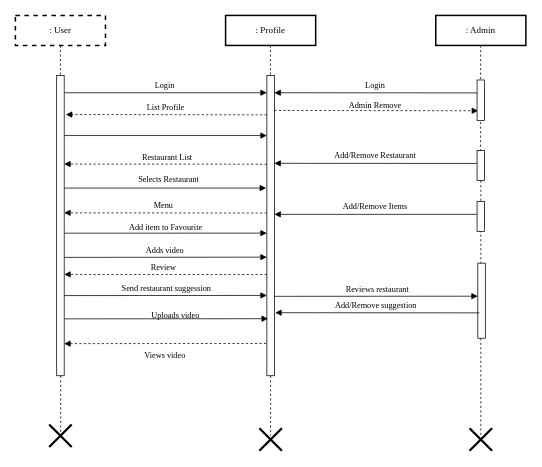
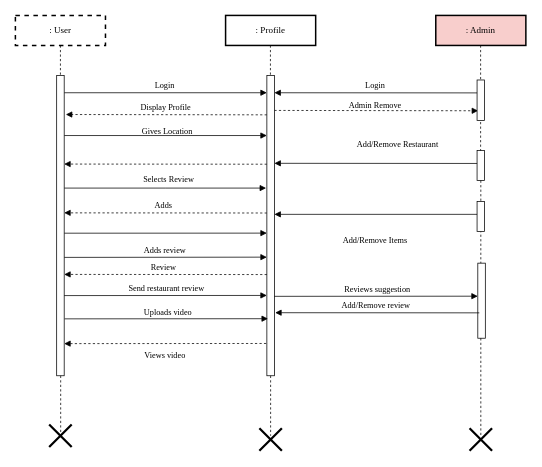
node ": Admin": fillcolor #ffffff -> #f8cecc
node "List Profile": label "List Profile" -> "Display Profile"
node "Gives Location": added
node "Add/Remove Restaurant": moved (375, 156) -> (397, 144)
node "Restaurant List": removed
node "Selects Restaurant": label "Selects Restaurant" -> "Selects Review"
node "Menu": label "Menu" -> "Adds"
node "Add/Remove Items": moved (375, 207) -> (375, 240)
node "Add item to Favourite": removed
node "Adds video": label "Adds video" -> "Adds review"
node "Send restaurant suggession": label "Send restaurant suggession" -> "Send restaurant review"
node "Reviews restaurant": label "Reviews restaurant" -> "Reviews suggestion"
node "Add/Remove suggestion": label "Add/Remove suggestion" -> "Add/Remove review"
node "Uploads video": moved (175, 315) -> (167, 312)
